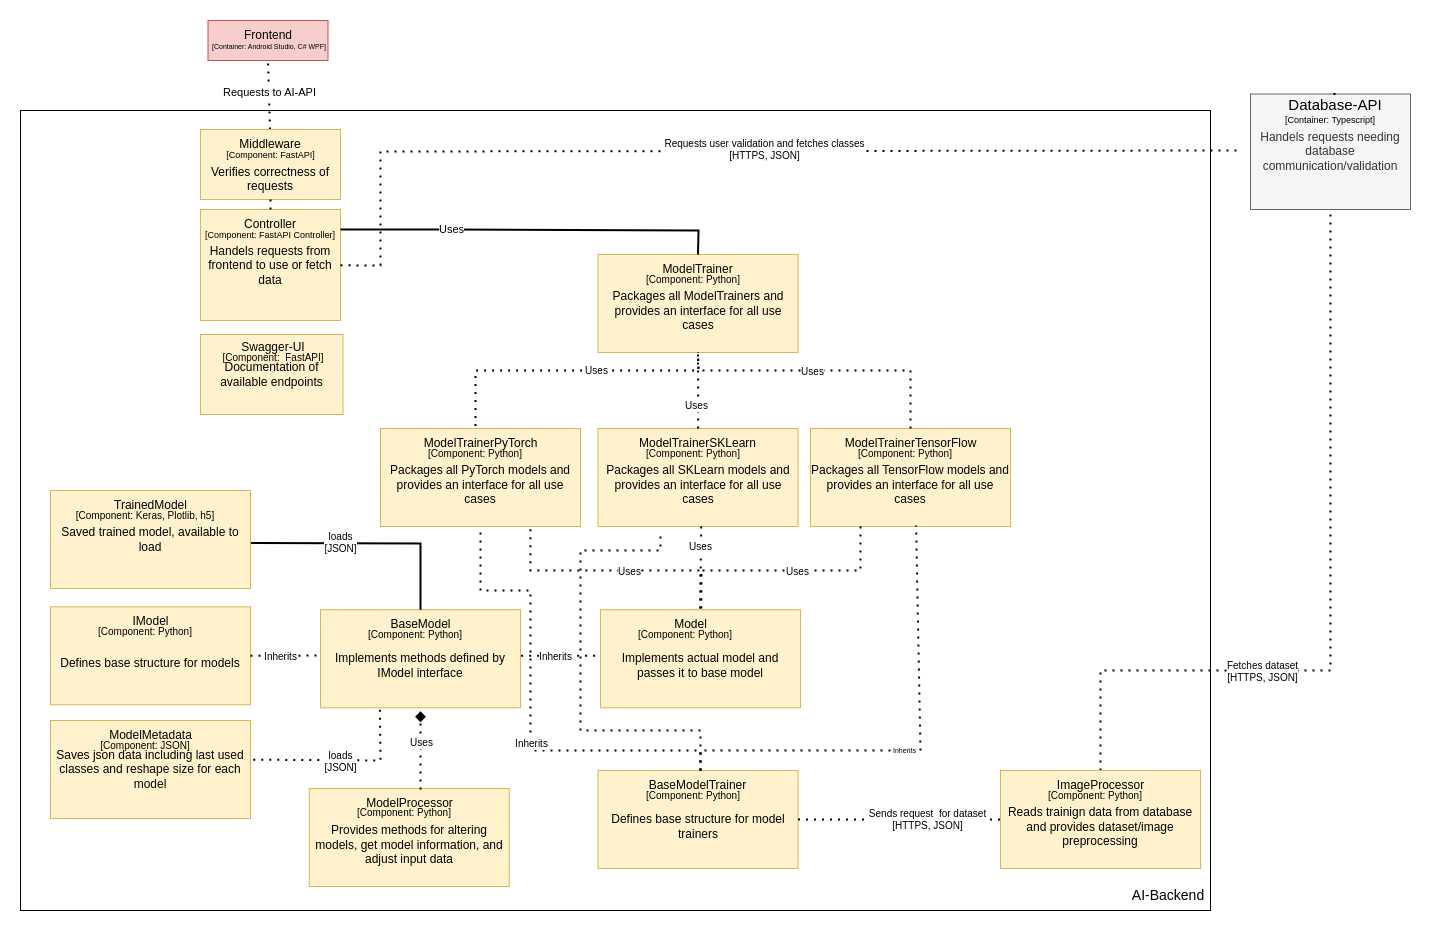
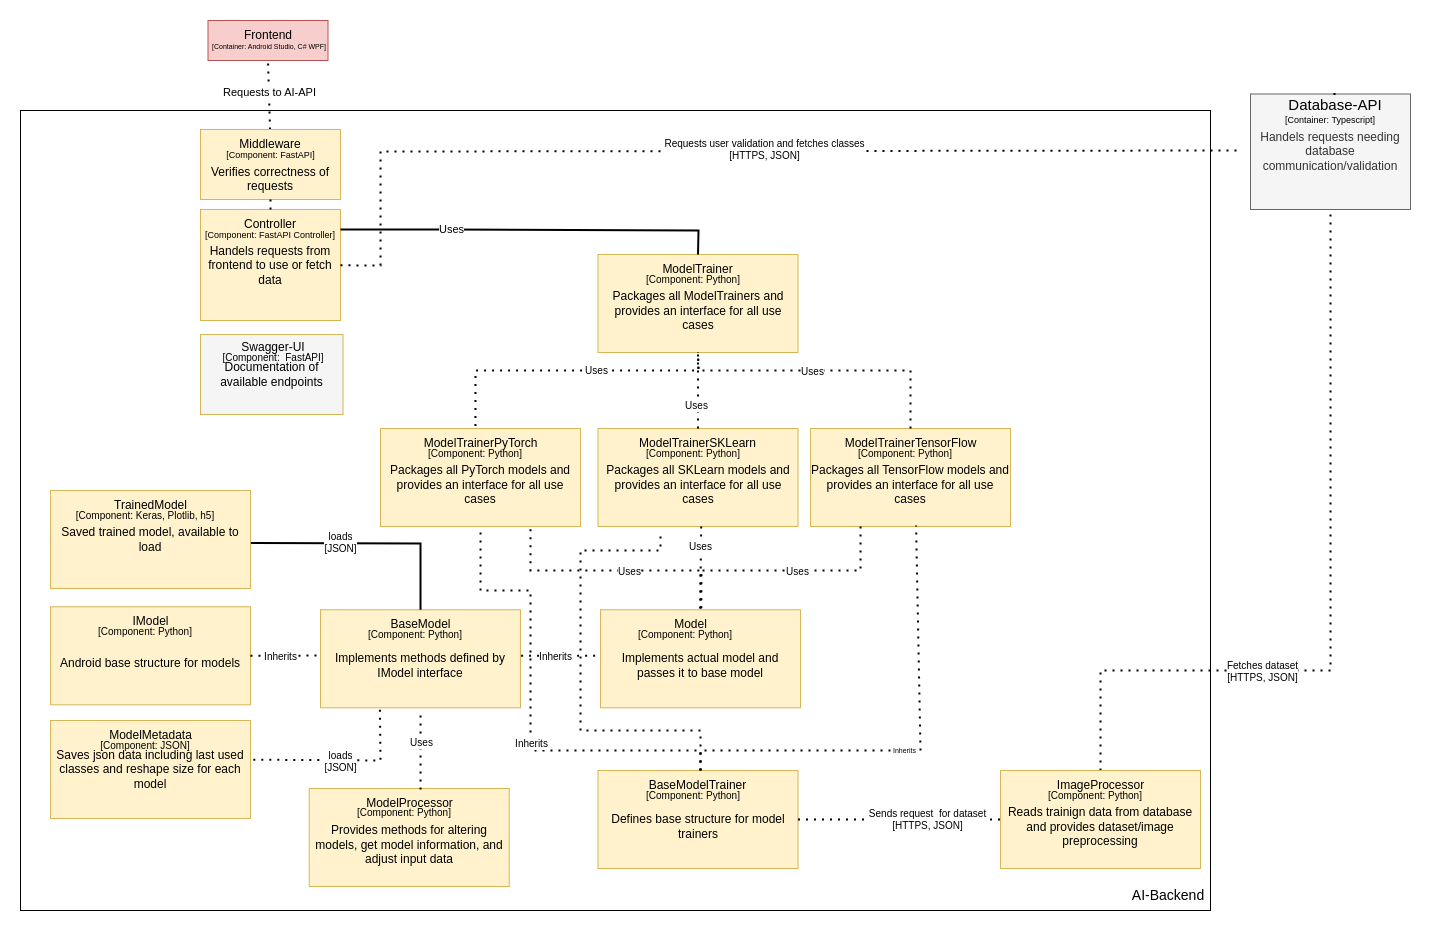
node "Documentation of available endpoints": fillcolor #fff2cc -> #f5f5f5
node "Defines base structure for models": label "Defines base structure for models" -> "Android base structure for models"
edge "ModelProcessor" -> "Implements methods defined by IModel interface": arrowhead diamond -> none
